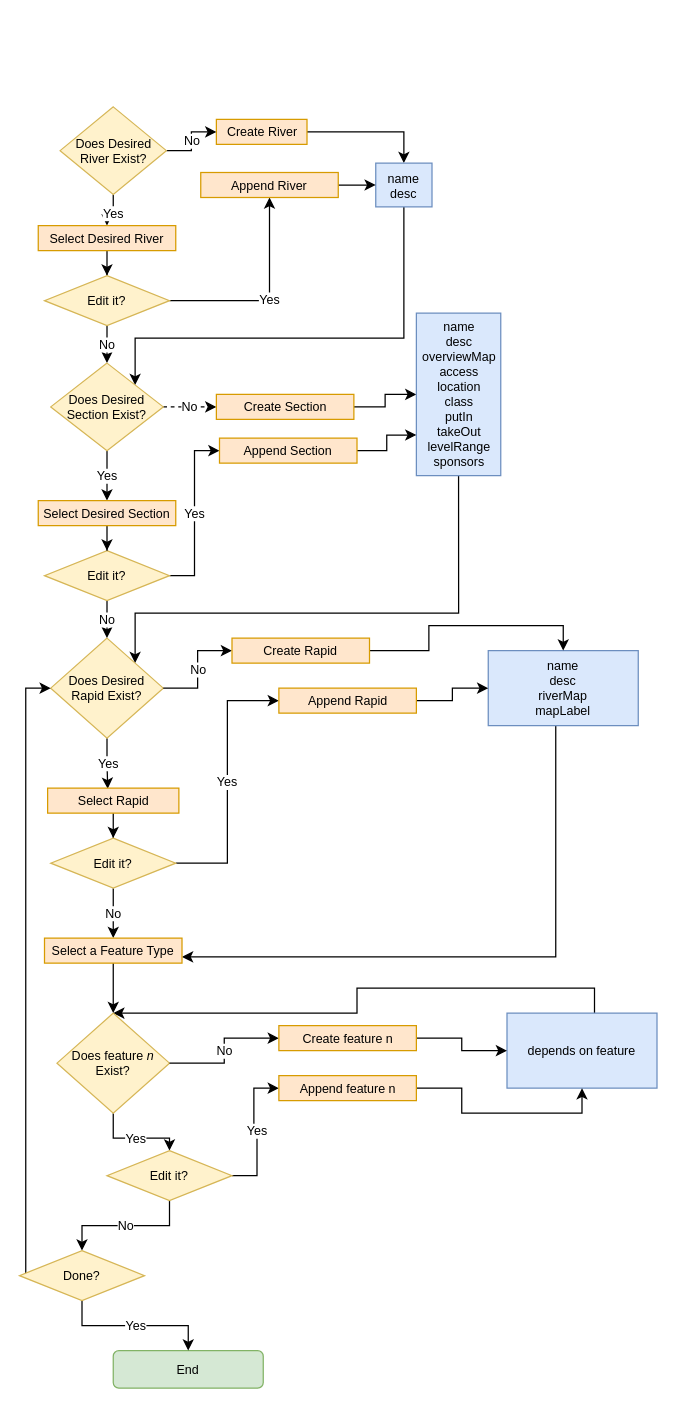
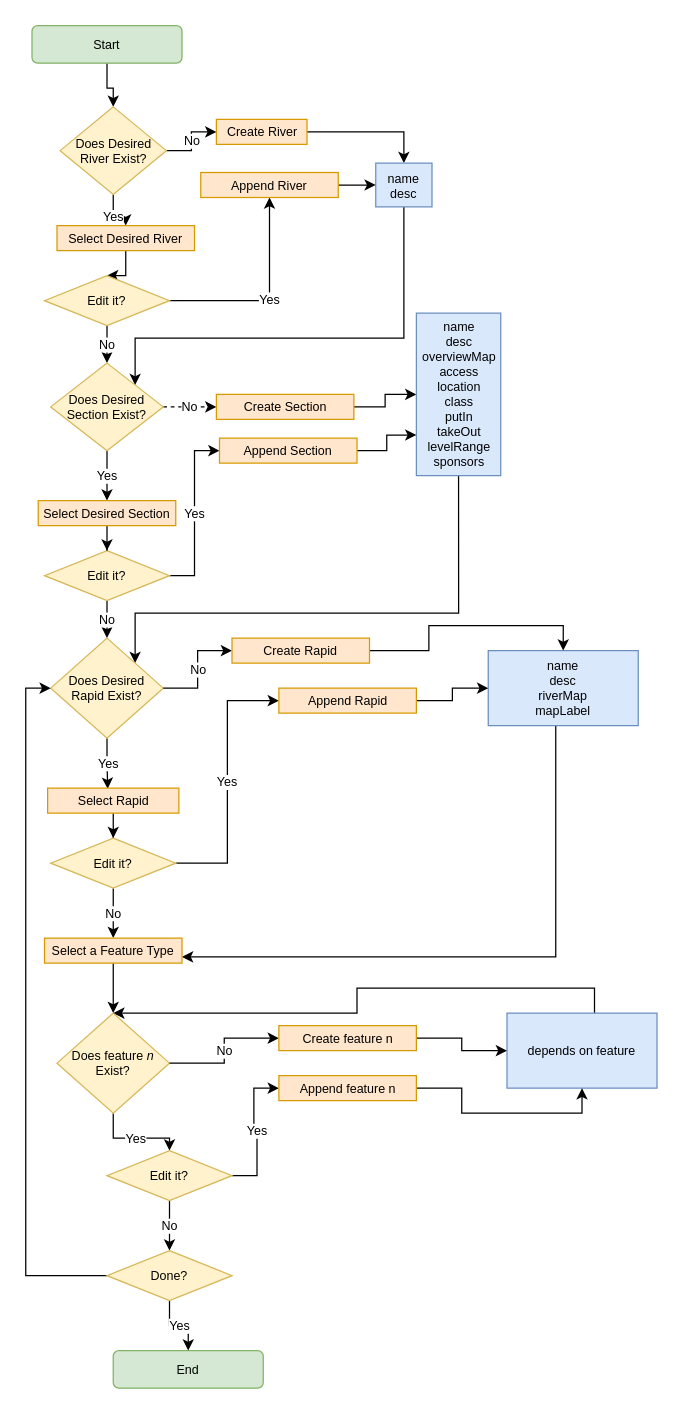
node "Start": added
edge "Start" -> "Does Desired River Exist?": added
node "Select Desired River": moved (107, 238) -> (126, 238)
node "Done?": moved (82, 1276) -> (169, 1276)
